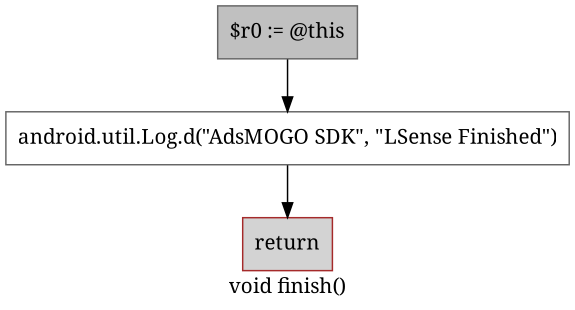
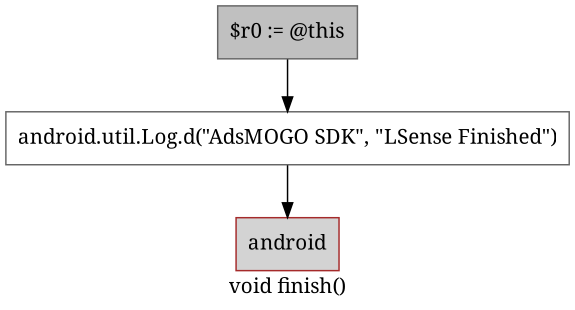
node "return": label "return" -> "android"
